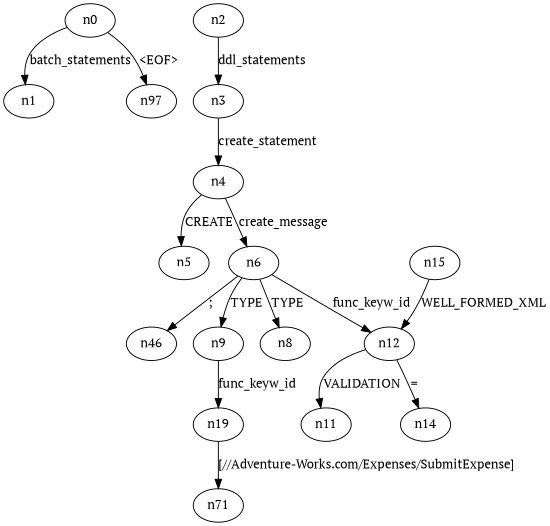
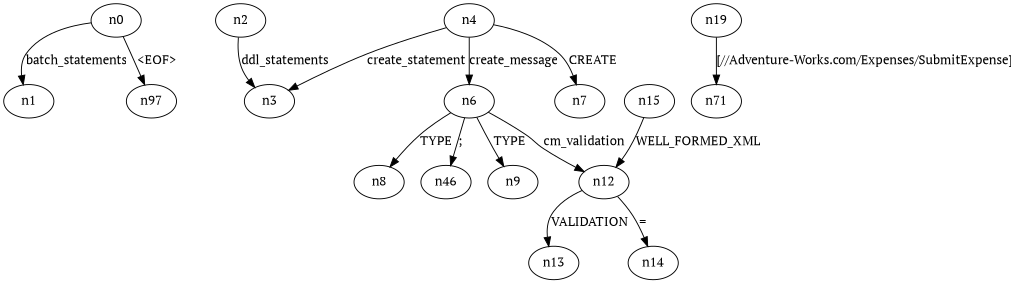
edge "n3" -> "n4": reversed
node "n5": label "n5" -> "n7"
edge "n6" -> "n12": label "func_keyw_id" -> "cm_validation"
edge "n9" -> "n19": removed, label "func_keyw_id"
node "n11": label "n11" -> "n13"
